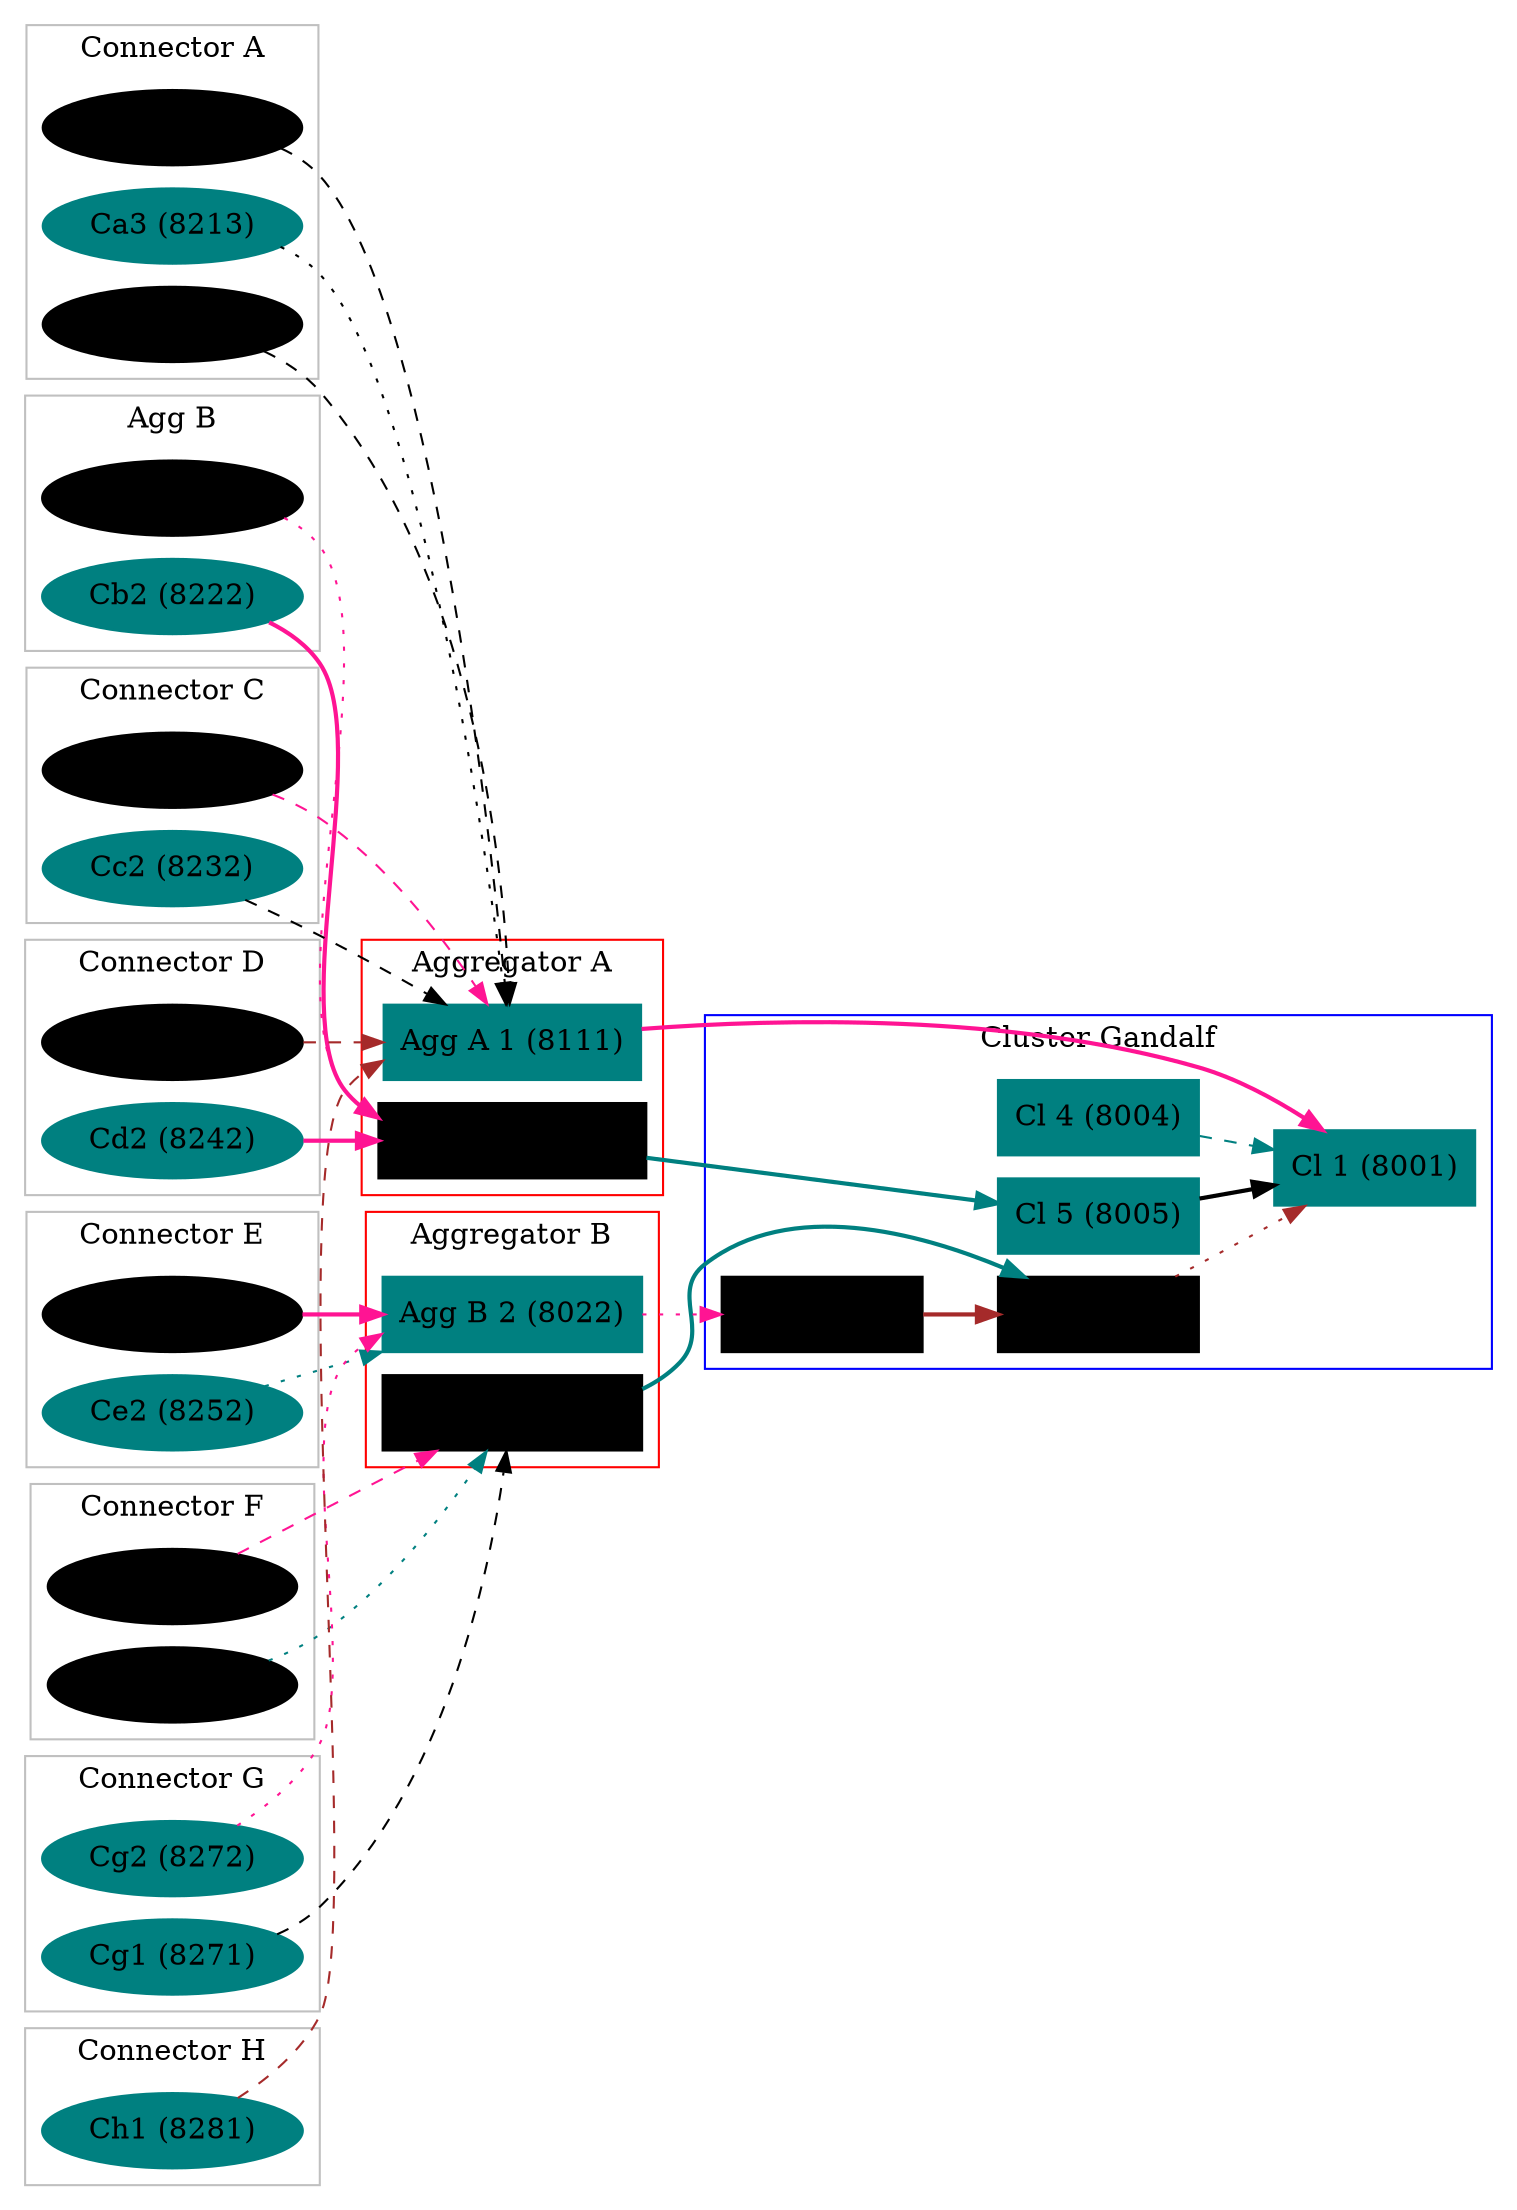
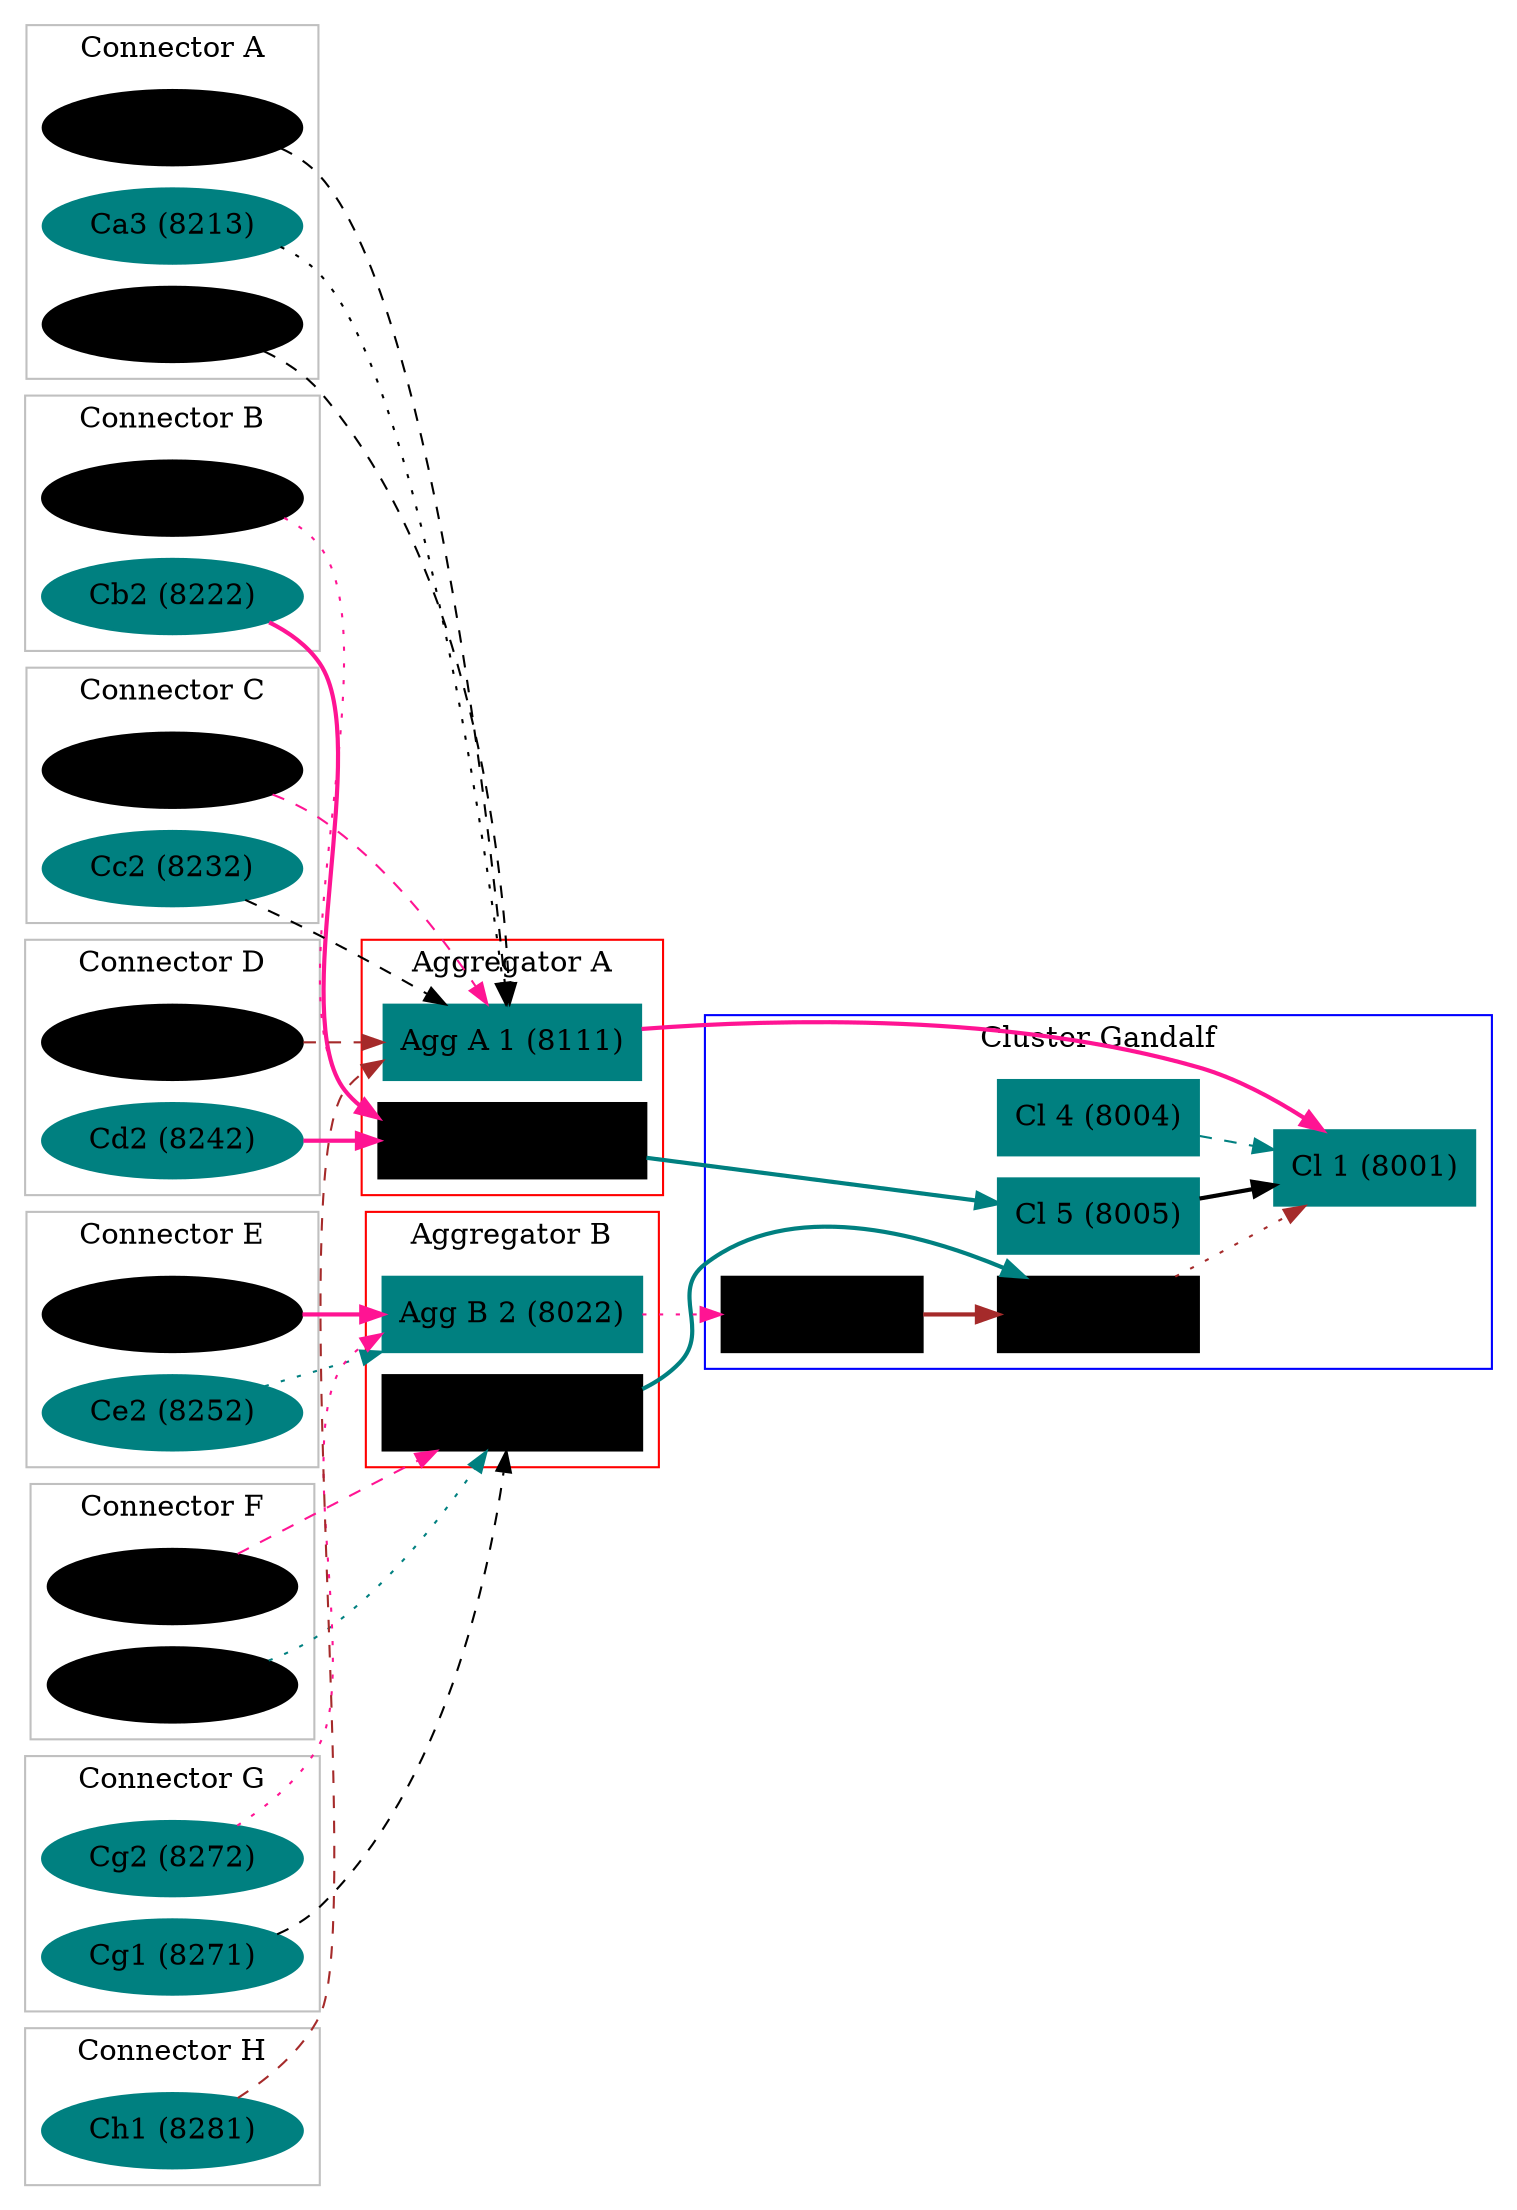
cluster "Agg B": label "Agg B" -> "Connector B"
